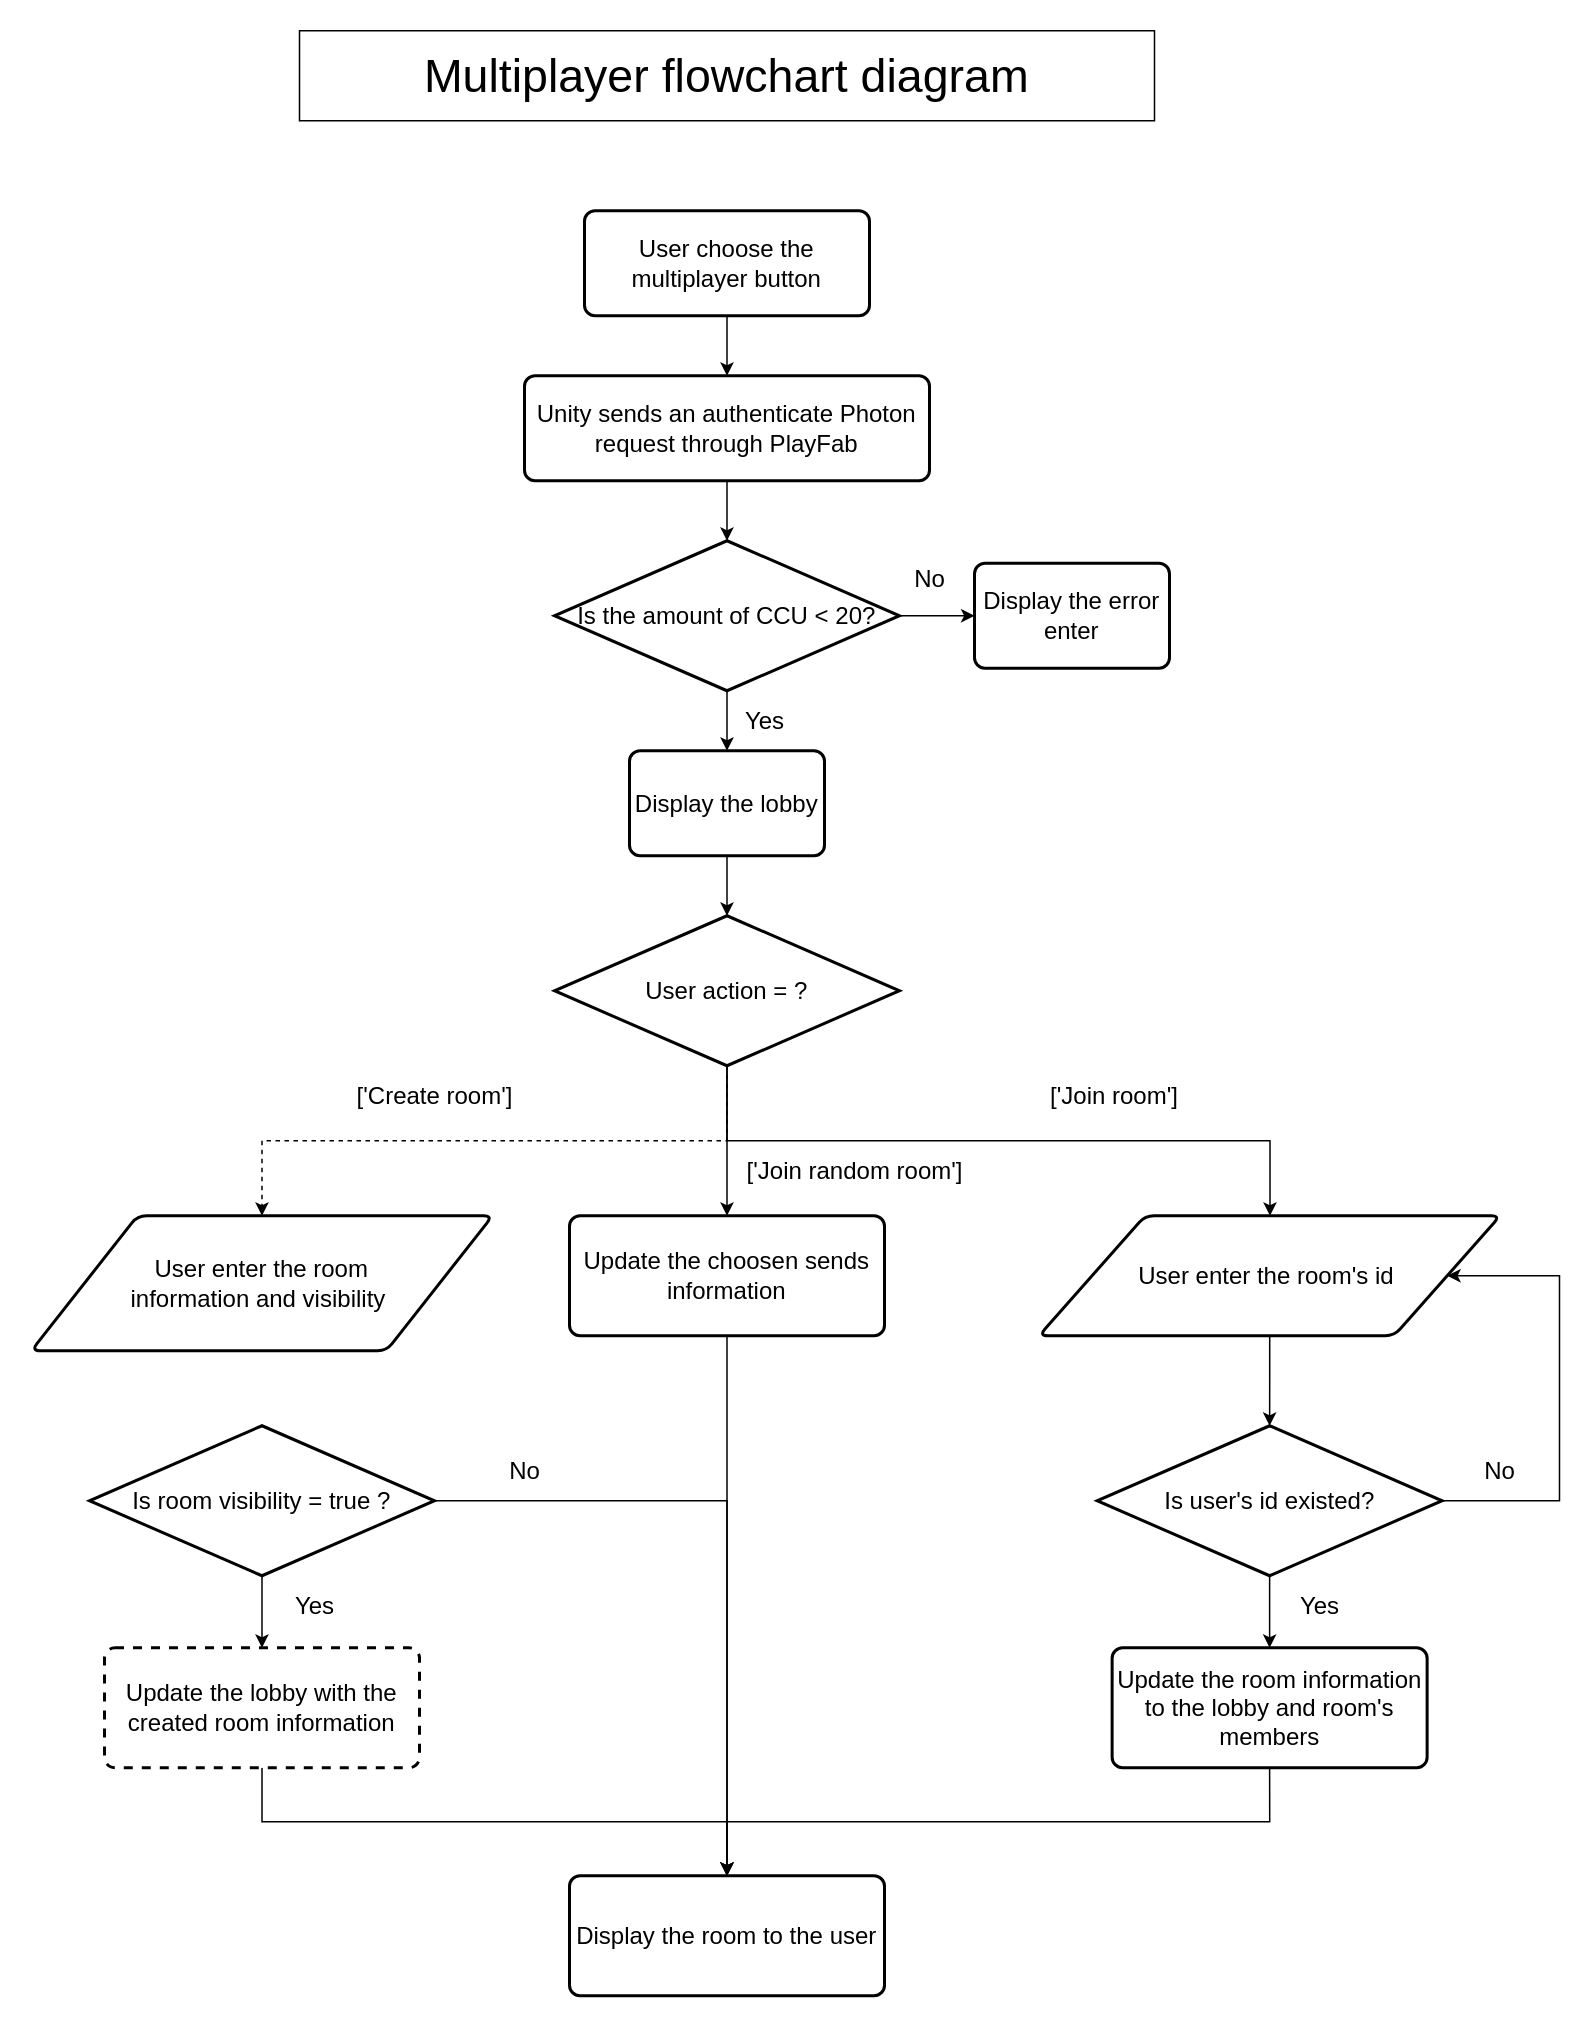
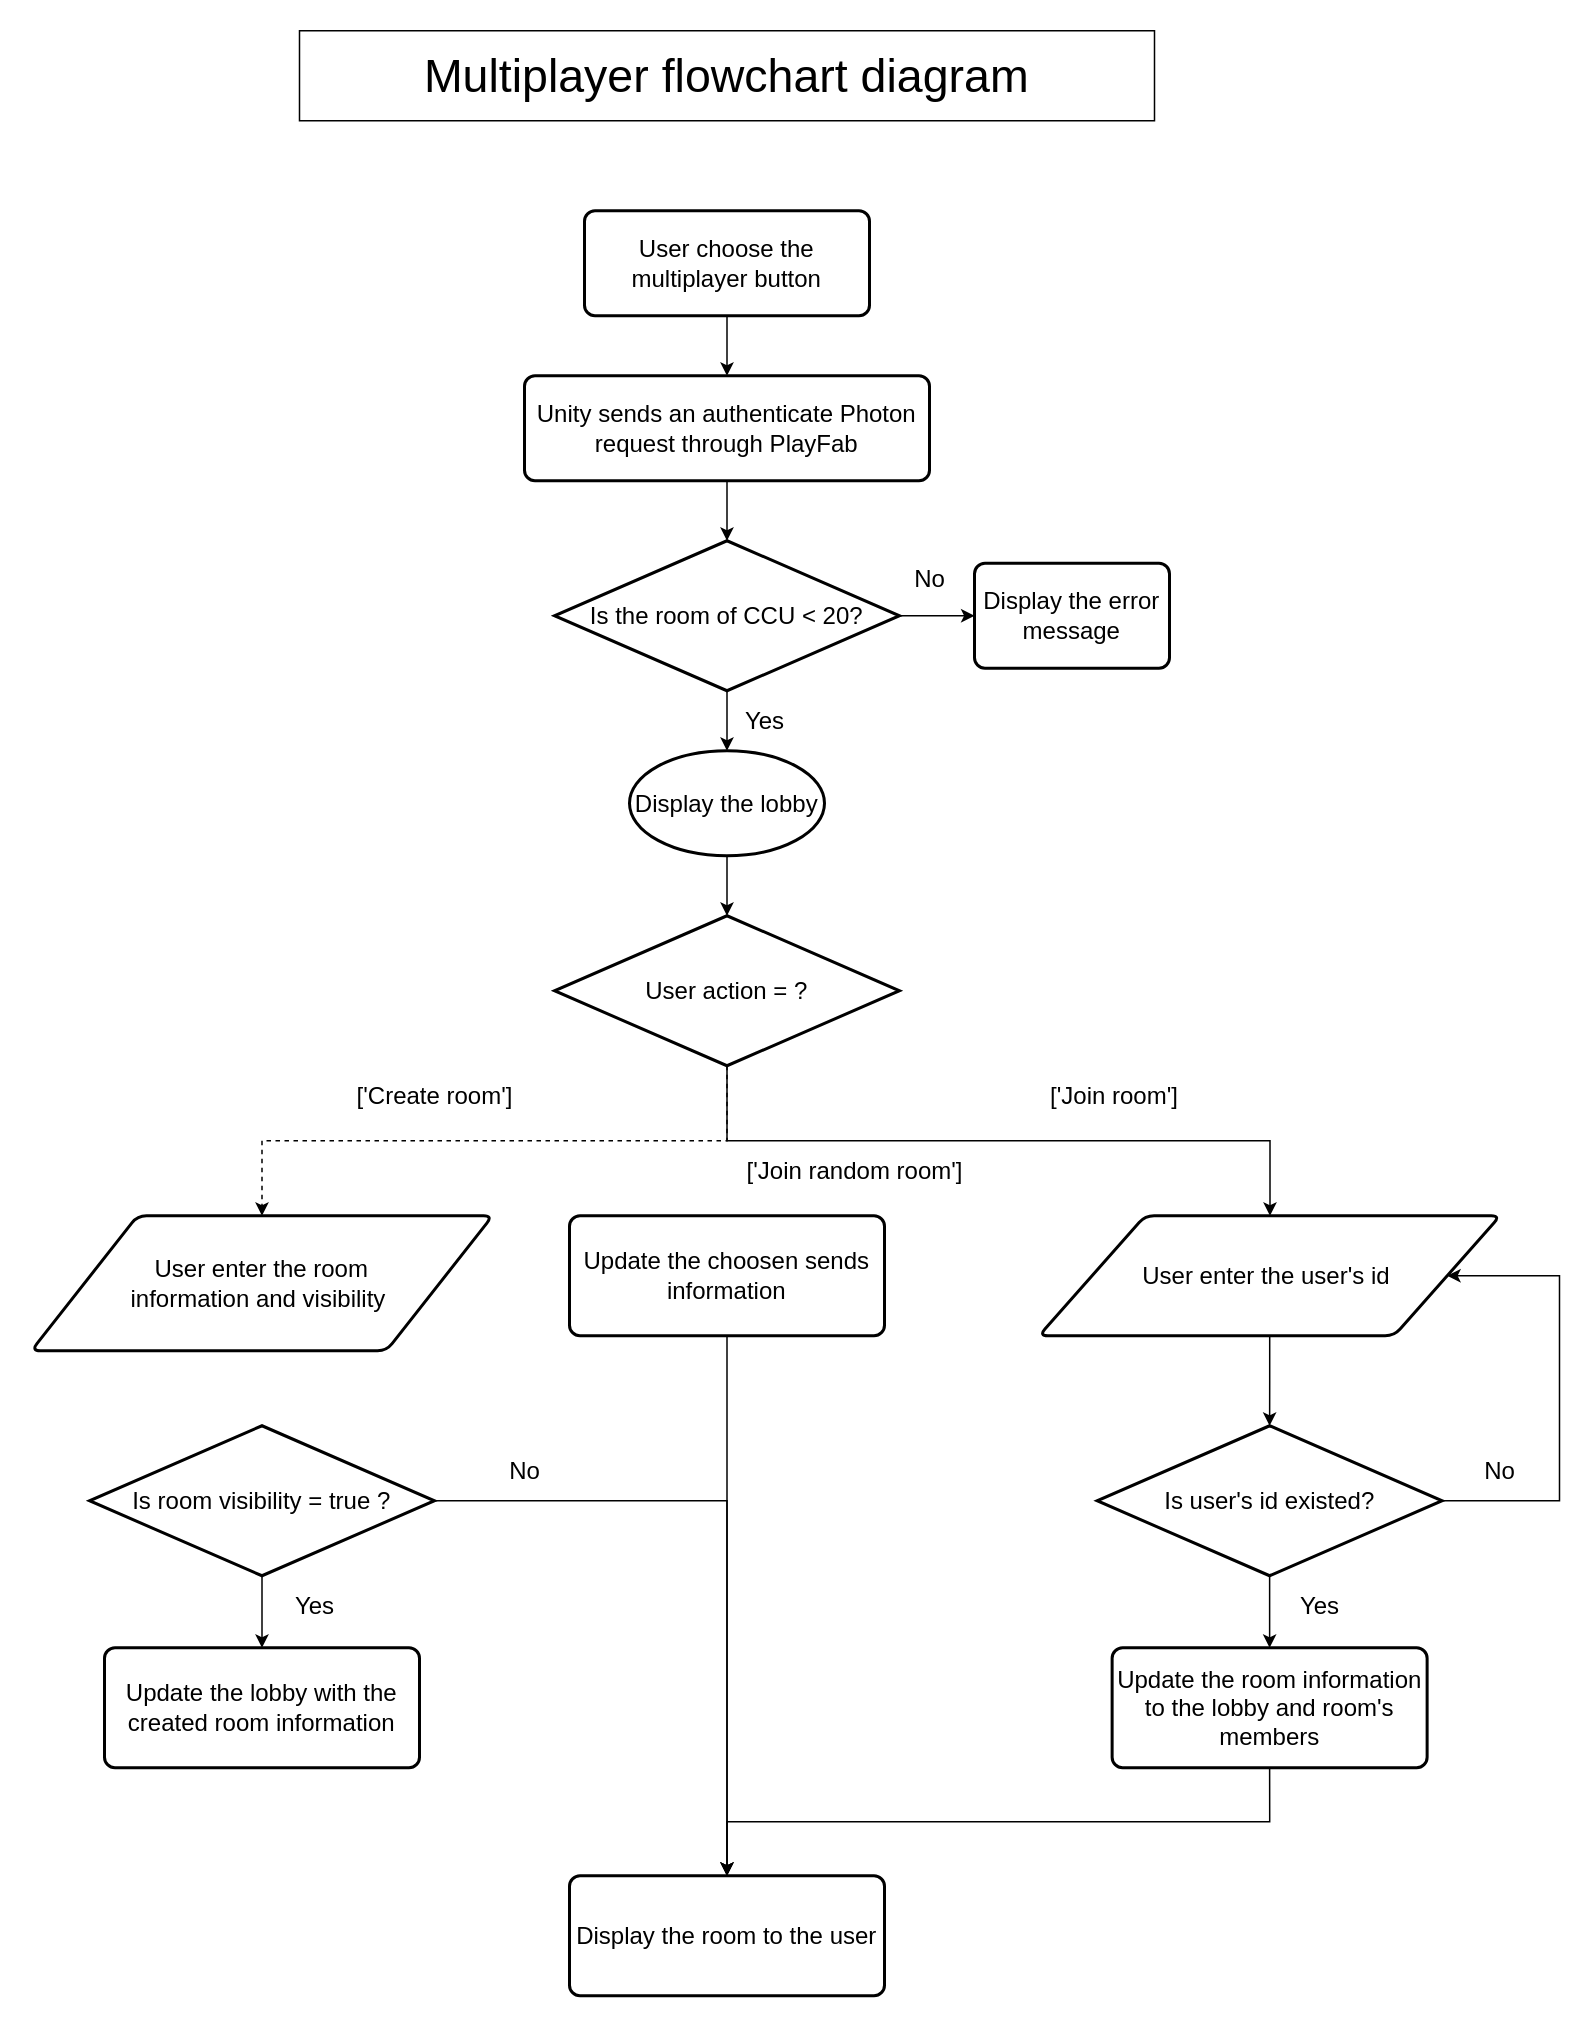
node "Is the amount of CCU < 20?": label "Is the amount of CCU < 20?" -> "Is the room of CCU < 20?"
node "Display the error enter": label "Display the error enter" -> "Display the error message"
node "Display the lobby": shape rounded rectangle -> ellipse
edge "User action = ?" -> "Update the choosen sends information": removed
node "User enter the room's id": label "User enter the room's id" -> "User enter the user's id"
node "Update the lobby with the created room information": style dashed -> solid
edge "Update the lobby with the created room information" -> "Display the room to the user": removed
